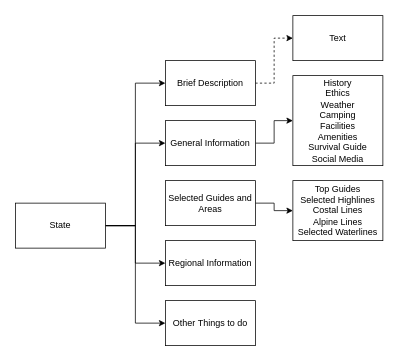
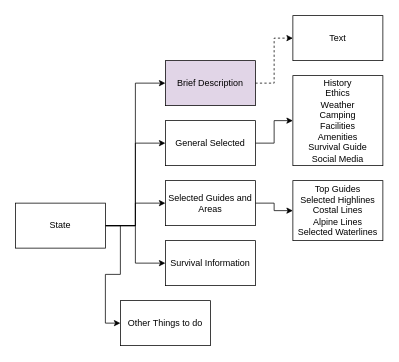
node "Brief Description": fillcolor #ffffff -> #e1d5e7
node "General Information": label "General Information" -> "General Selected"
edge "State" -> "Selected Guides and Areas": added
node "Regional Information": label "Regional Information" -> "Survival Information"
node "Other Things to do": moved (210, 323) -> (165, 323)
